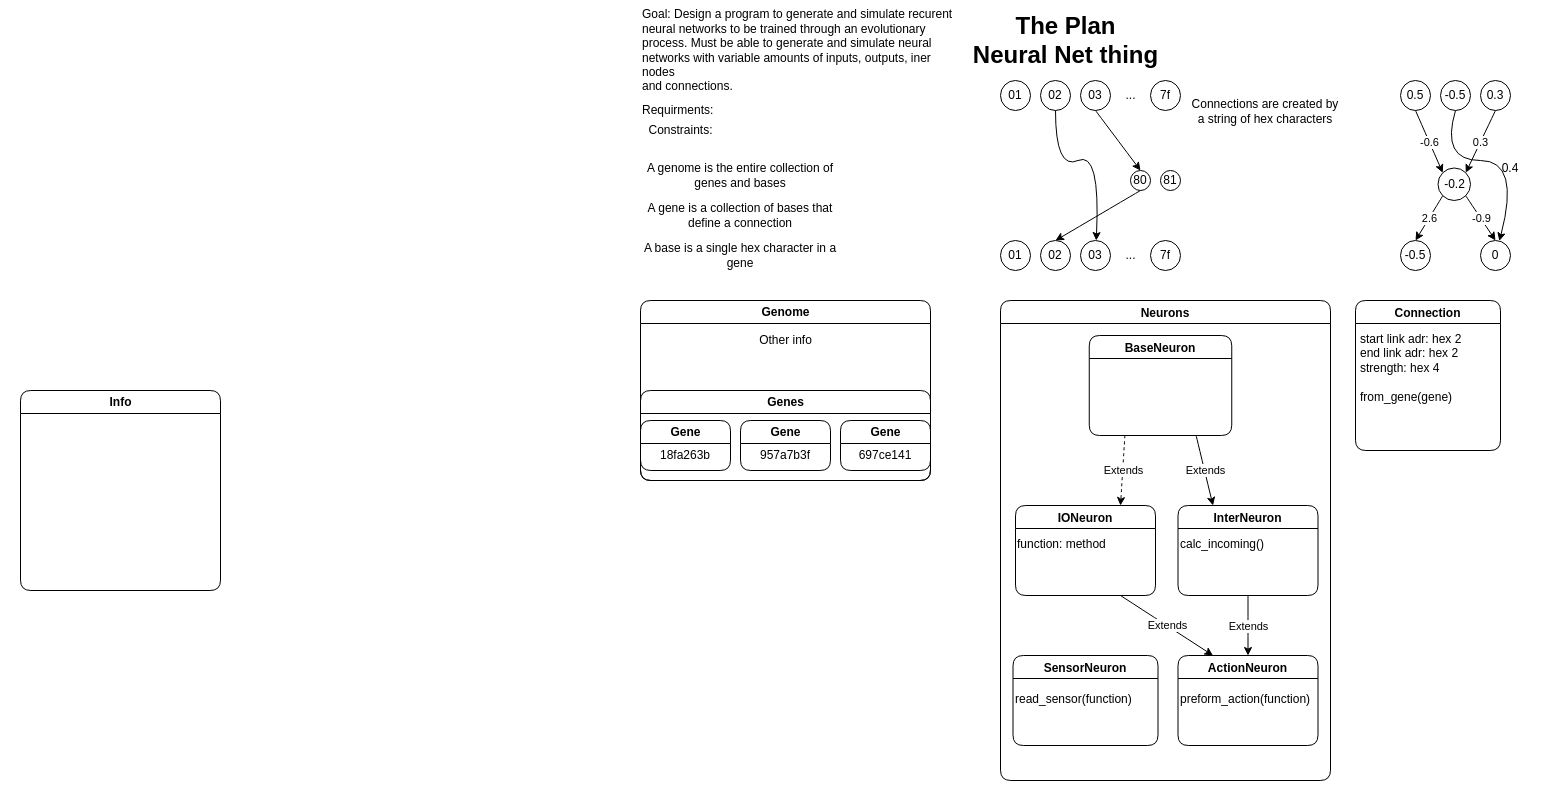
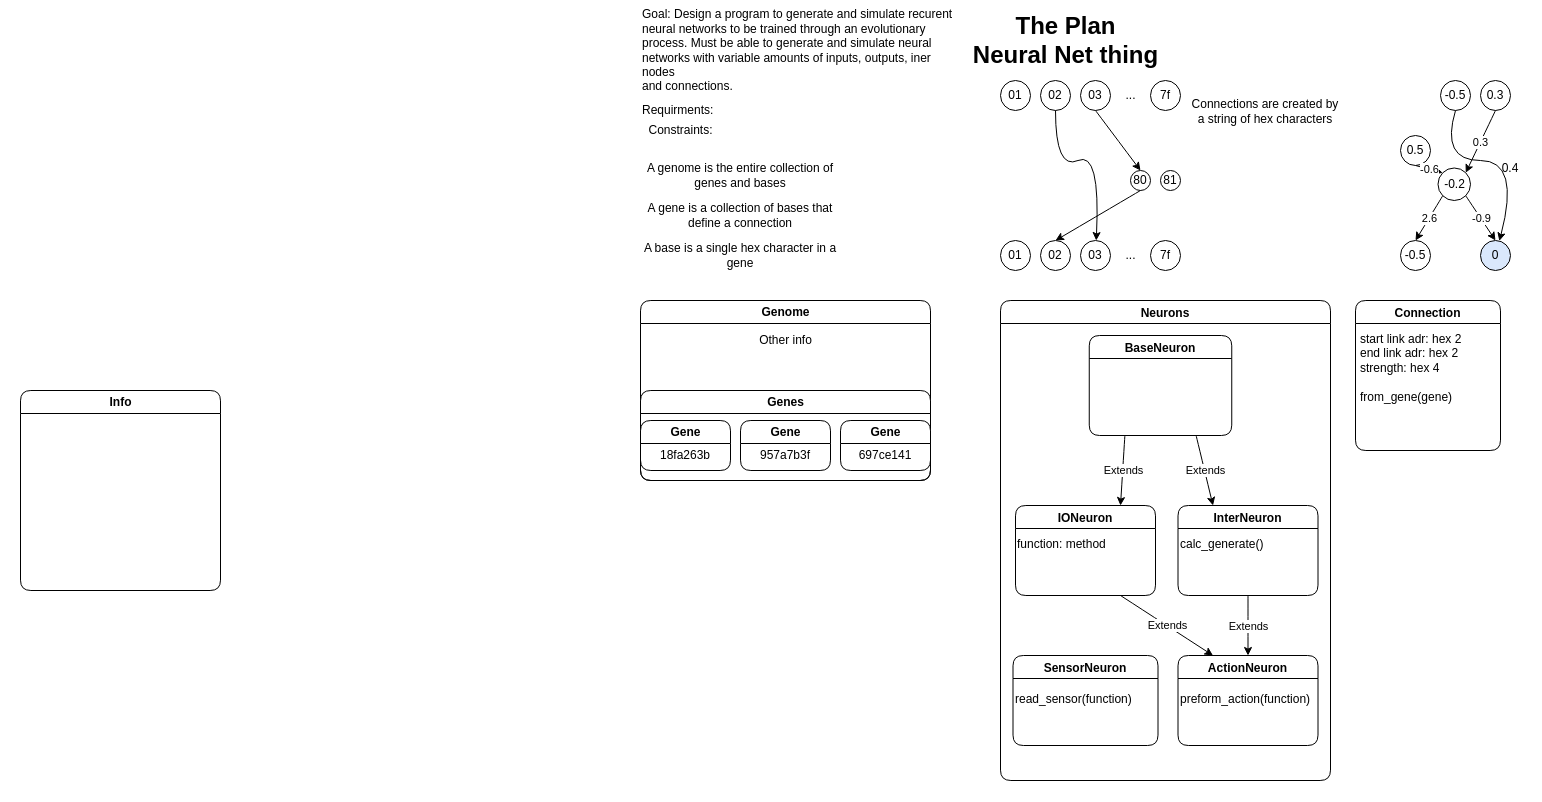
node "0.5": moved (1416, 96) -> (1416, 151)
node "0": fillcolor #ffffff -> #dae8fc
edge "BaseNeuron" -> "IONeuron": style dashed -> solid
node "calc_incoming()": label "calc_incoming()" -> "calc_generate()"
